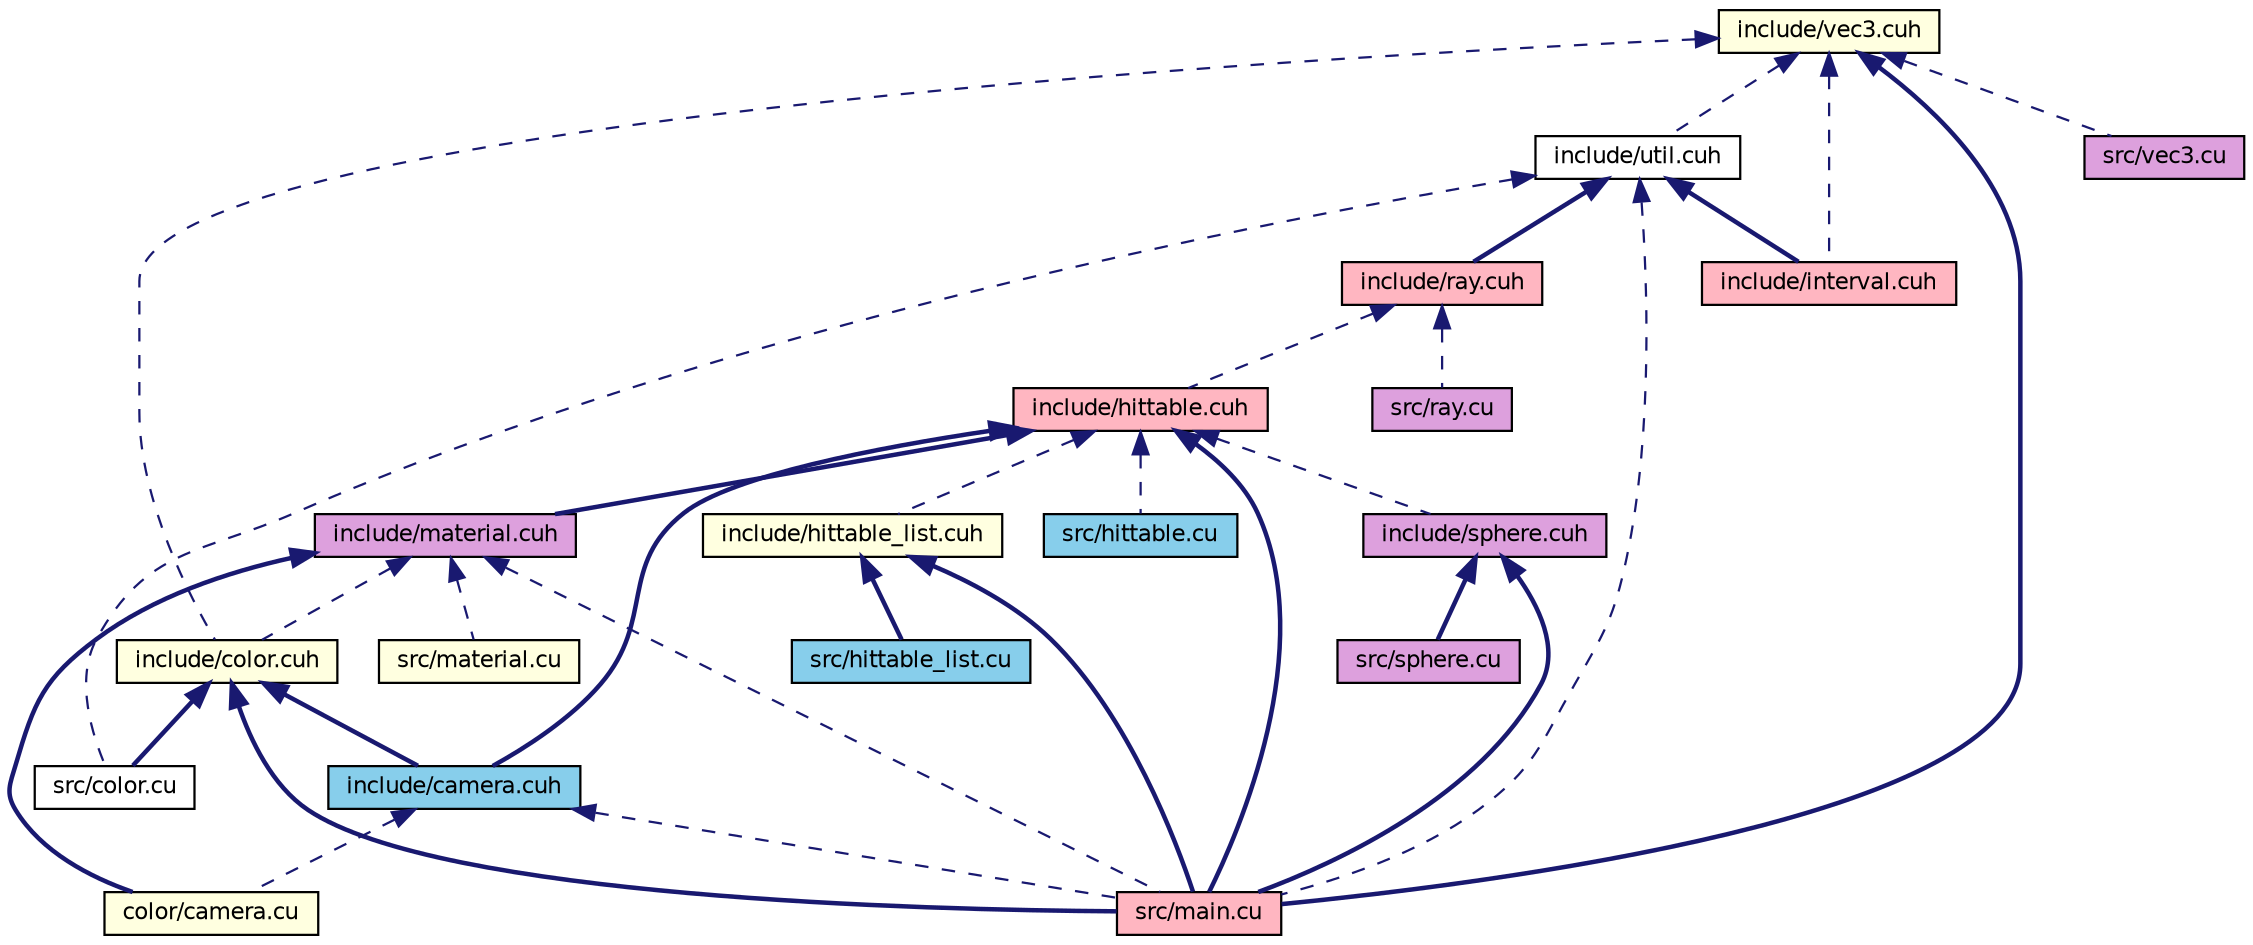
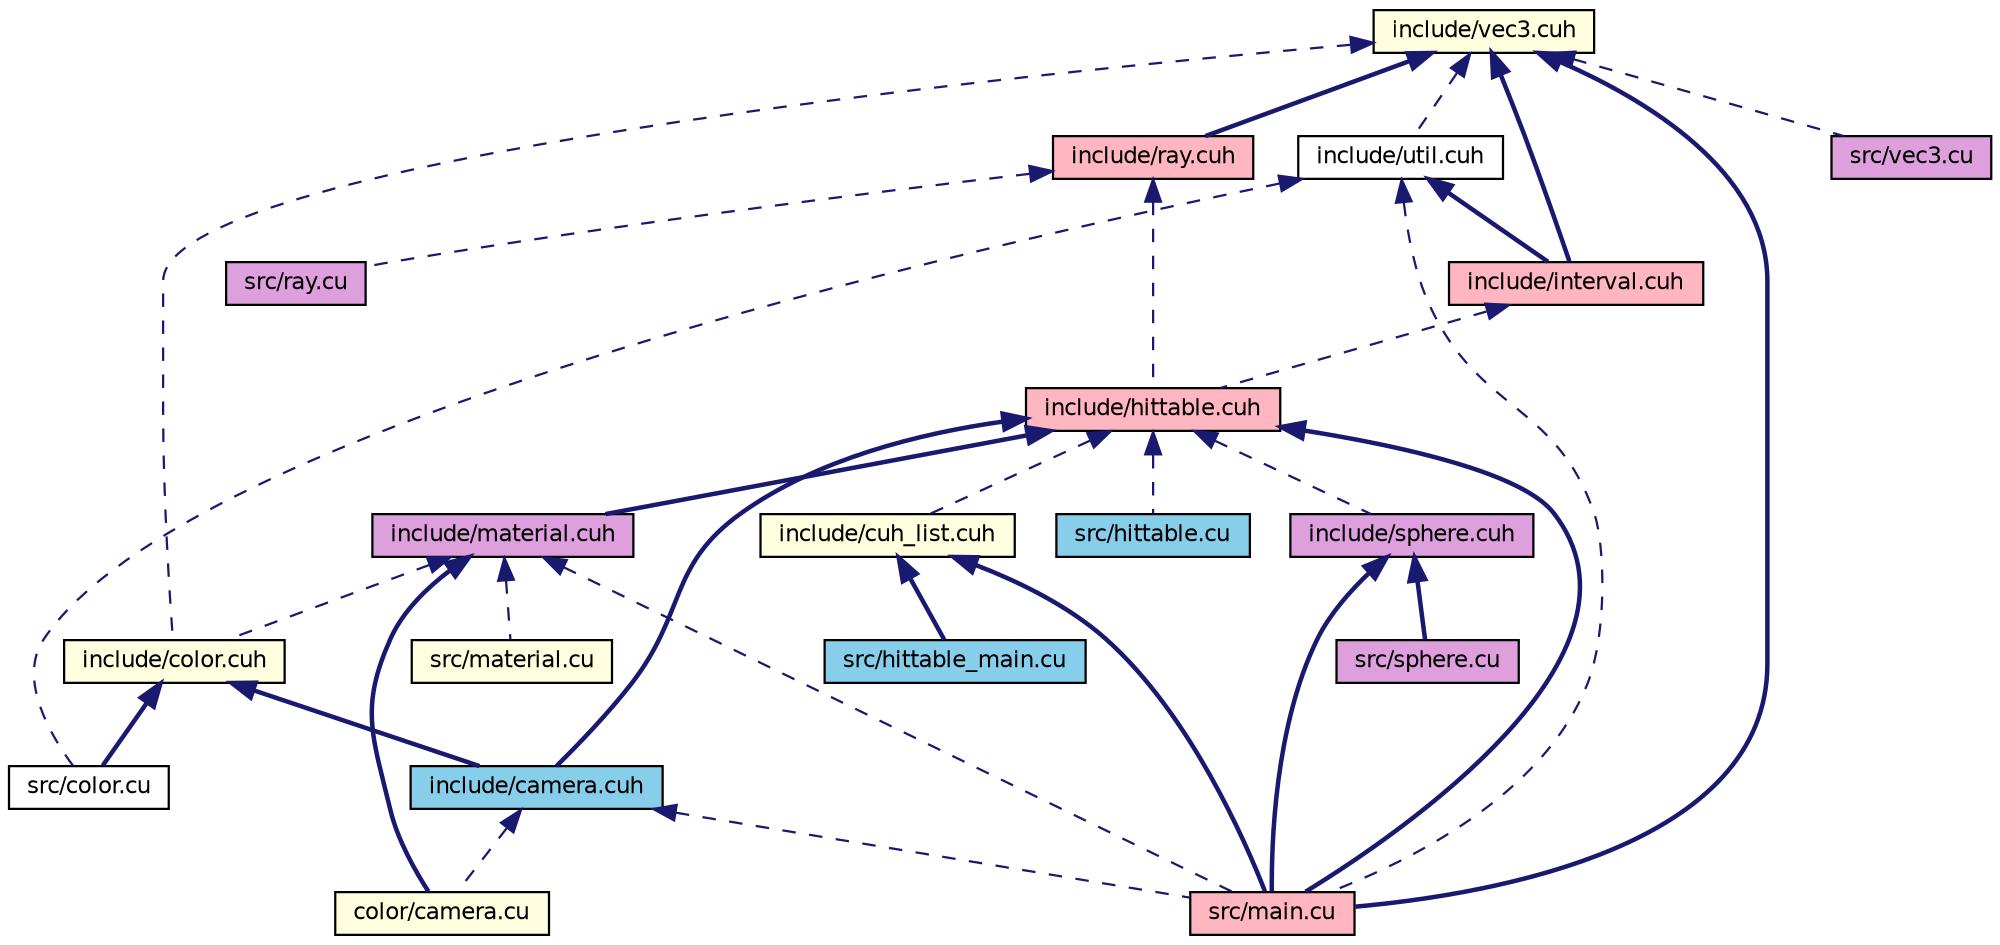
edge "include/interval.cuh" -> "include/vec3.cuh": style dashed -> bold
edge "include/ray.cuh" -> "include/util.cuh": now "include/ray.cuh" -> "include/vec3.cuh"
edge "include/hittable.cuh" -> "include/interval.cuh": added
node "include/hittable_list.cuh": label "include/hittable_list.cuh" -> "include/cuh_list.cuh"
node "src/hittable_list.cu": label "src/hittable_list.cu" -> "src/hittable_main.cu"
edge "src/main.cu" -> "include/color.cuh": removed
